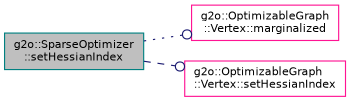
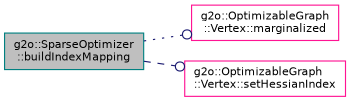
node "g2o::SparseOptimizer ::setHessianIndex": label "g2o::SparseOptimizer ::setHessianIndex" -> "g2o::SparseOptimizer ::buildIndexMapping"
